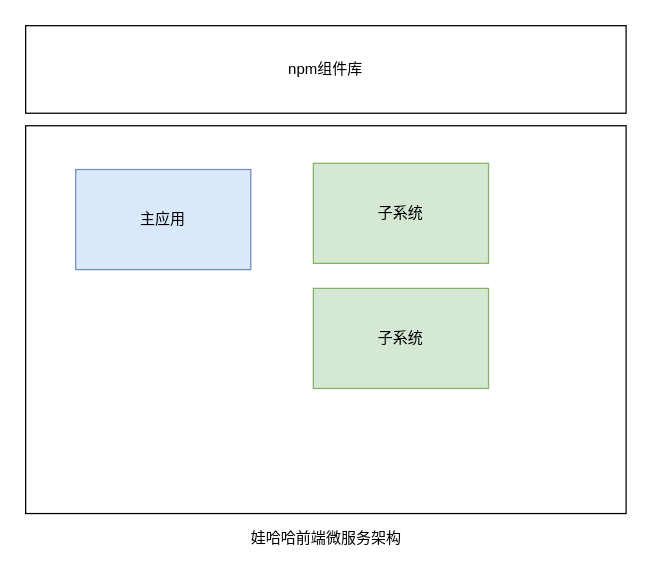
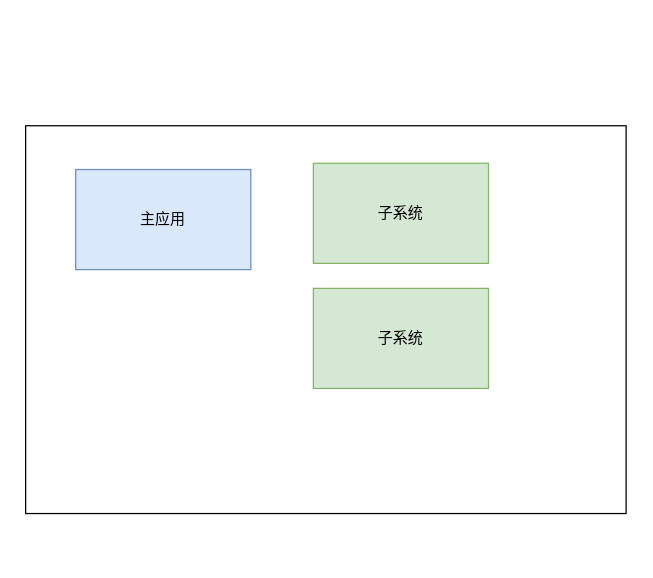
node "npm组件库": removed
node "娃哈哈前端微服务架构": removed
